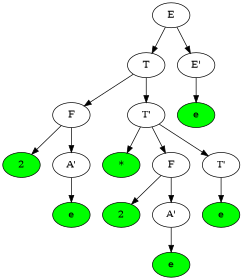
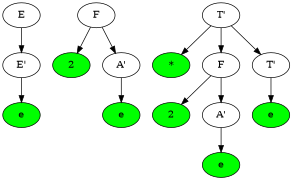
node "T": removed
